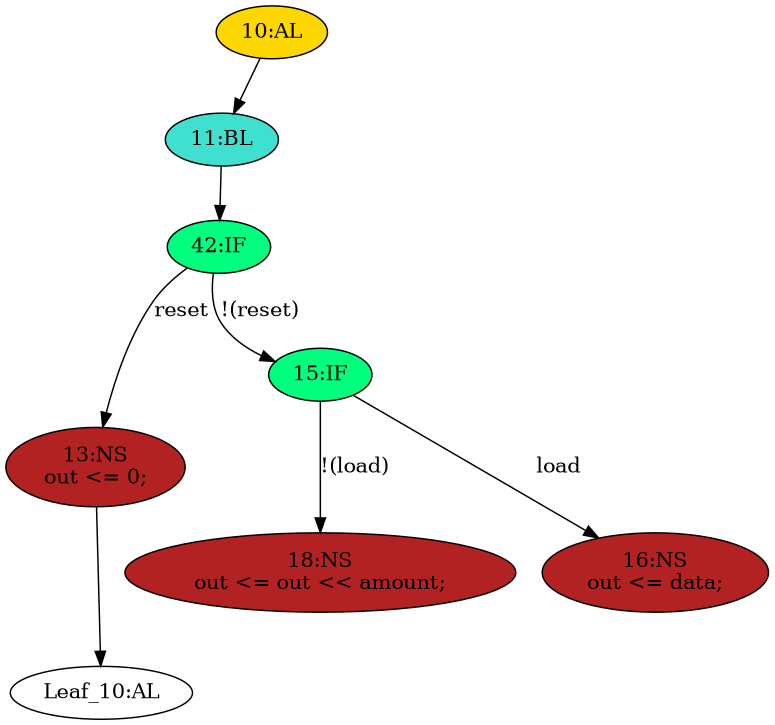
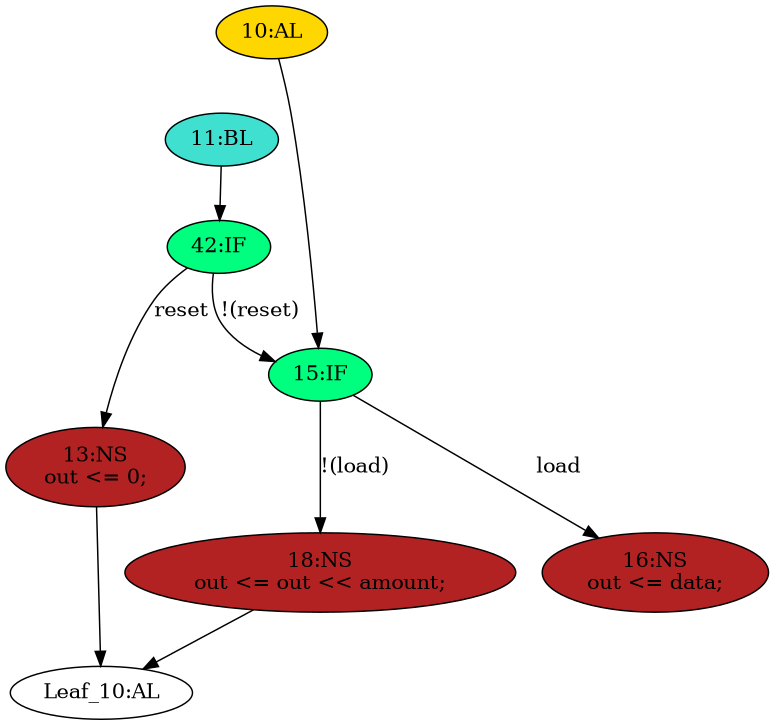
edge "10:AL" -> "11:BL": now "10:AL" -> "15:IF"
edge "18:NS out <= out << amount;" -> "Leaf_10:AL": added
